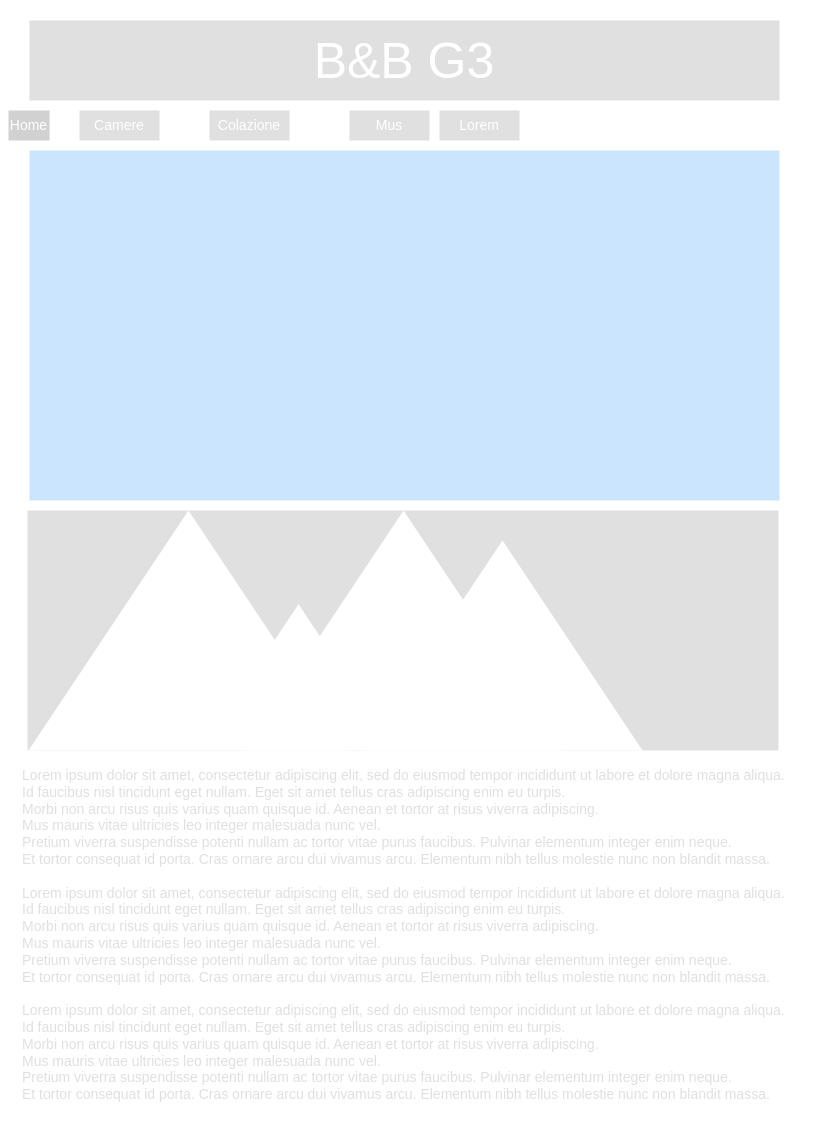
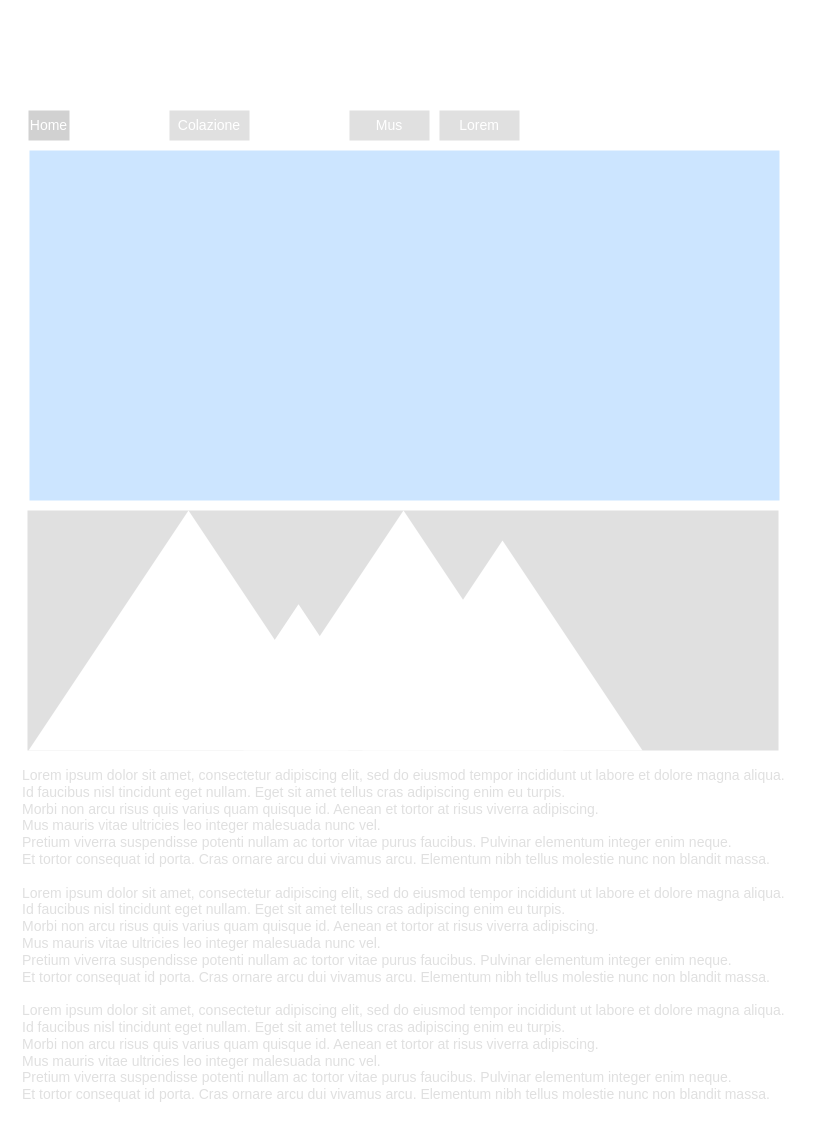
node "B&B G3": fillcolor #e0e0e0 -> #ffffff
node "Home": moved (29, 126) -> (49, 126)
node "Camere": fillcolor #e0e0e0 -> #ffffff
node "Colazione": moved (250, 126) -> (210, 126)
